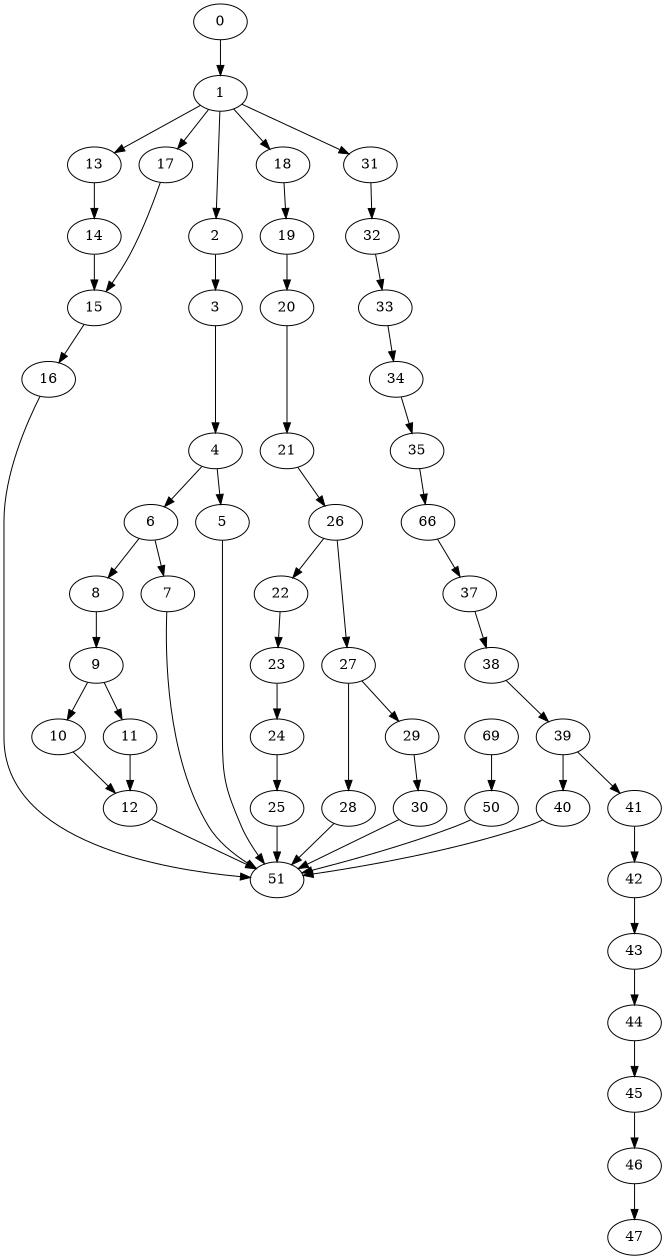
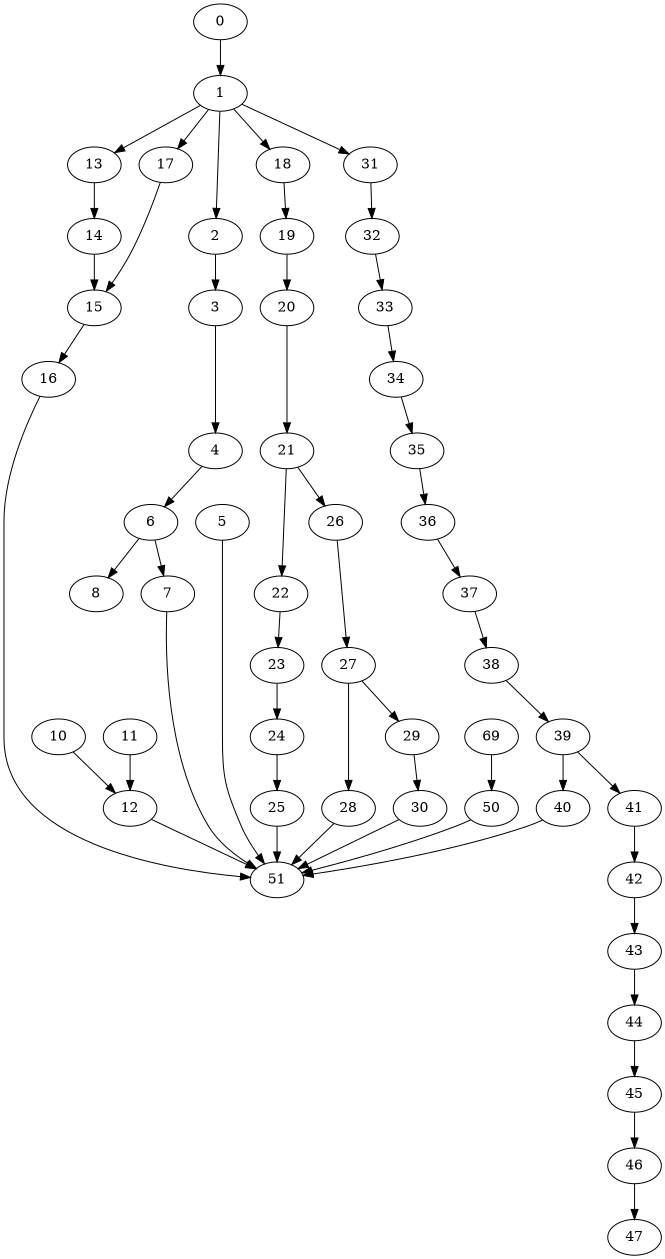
edge "4" -> "5": removed
node "66": label "66" -> "36"
edge "26" -> "22": now "21" -> "22"
node "9": removed
